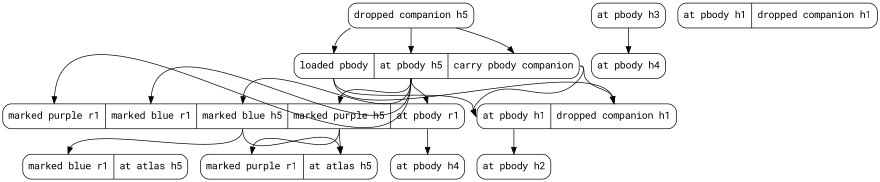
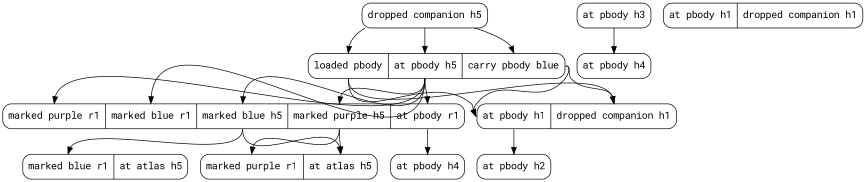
node "loaded pbody": text "carry pbody companion" -> "carry pbody blue"
